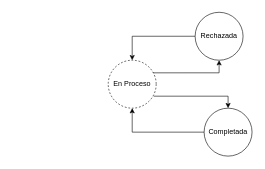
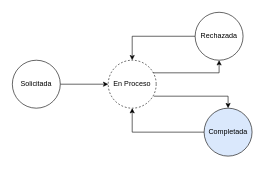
node "Solicitada": added
edge "Solicitada" -> "En Proceso": added
node "Completada": fillcolor #ffffff -> #dae8fc
